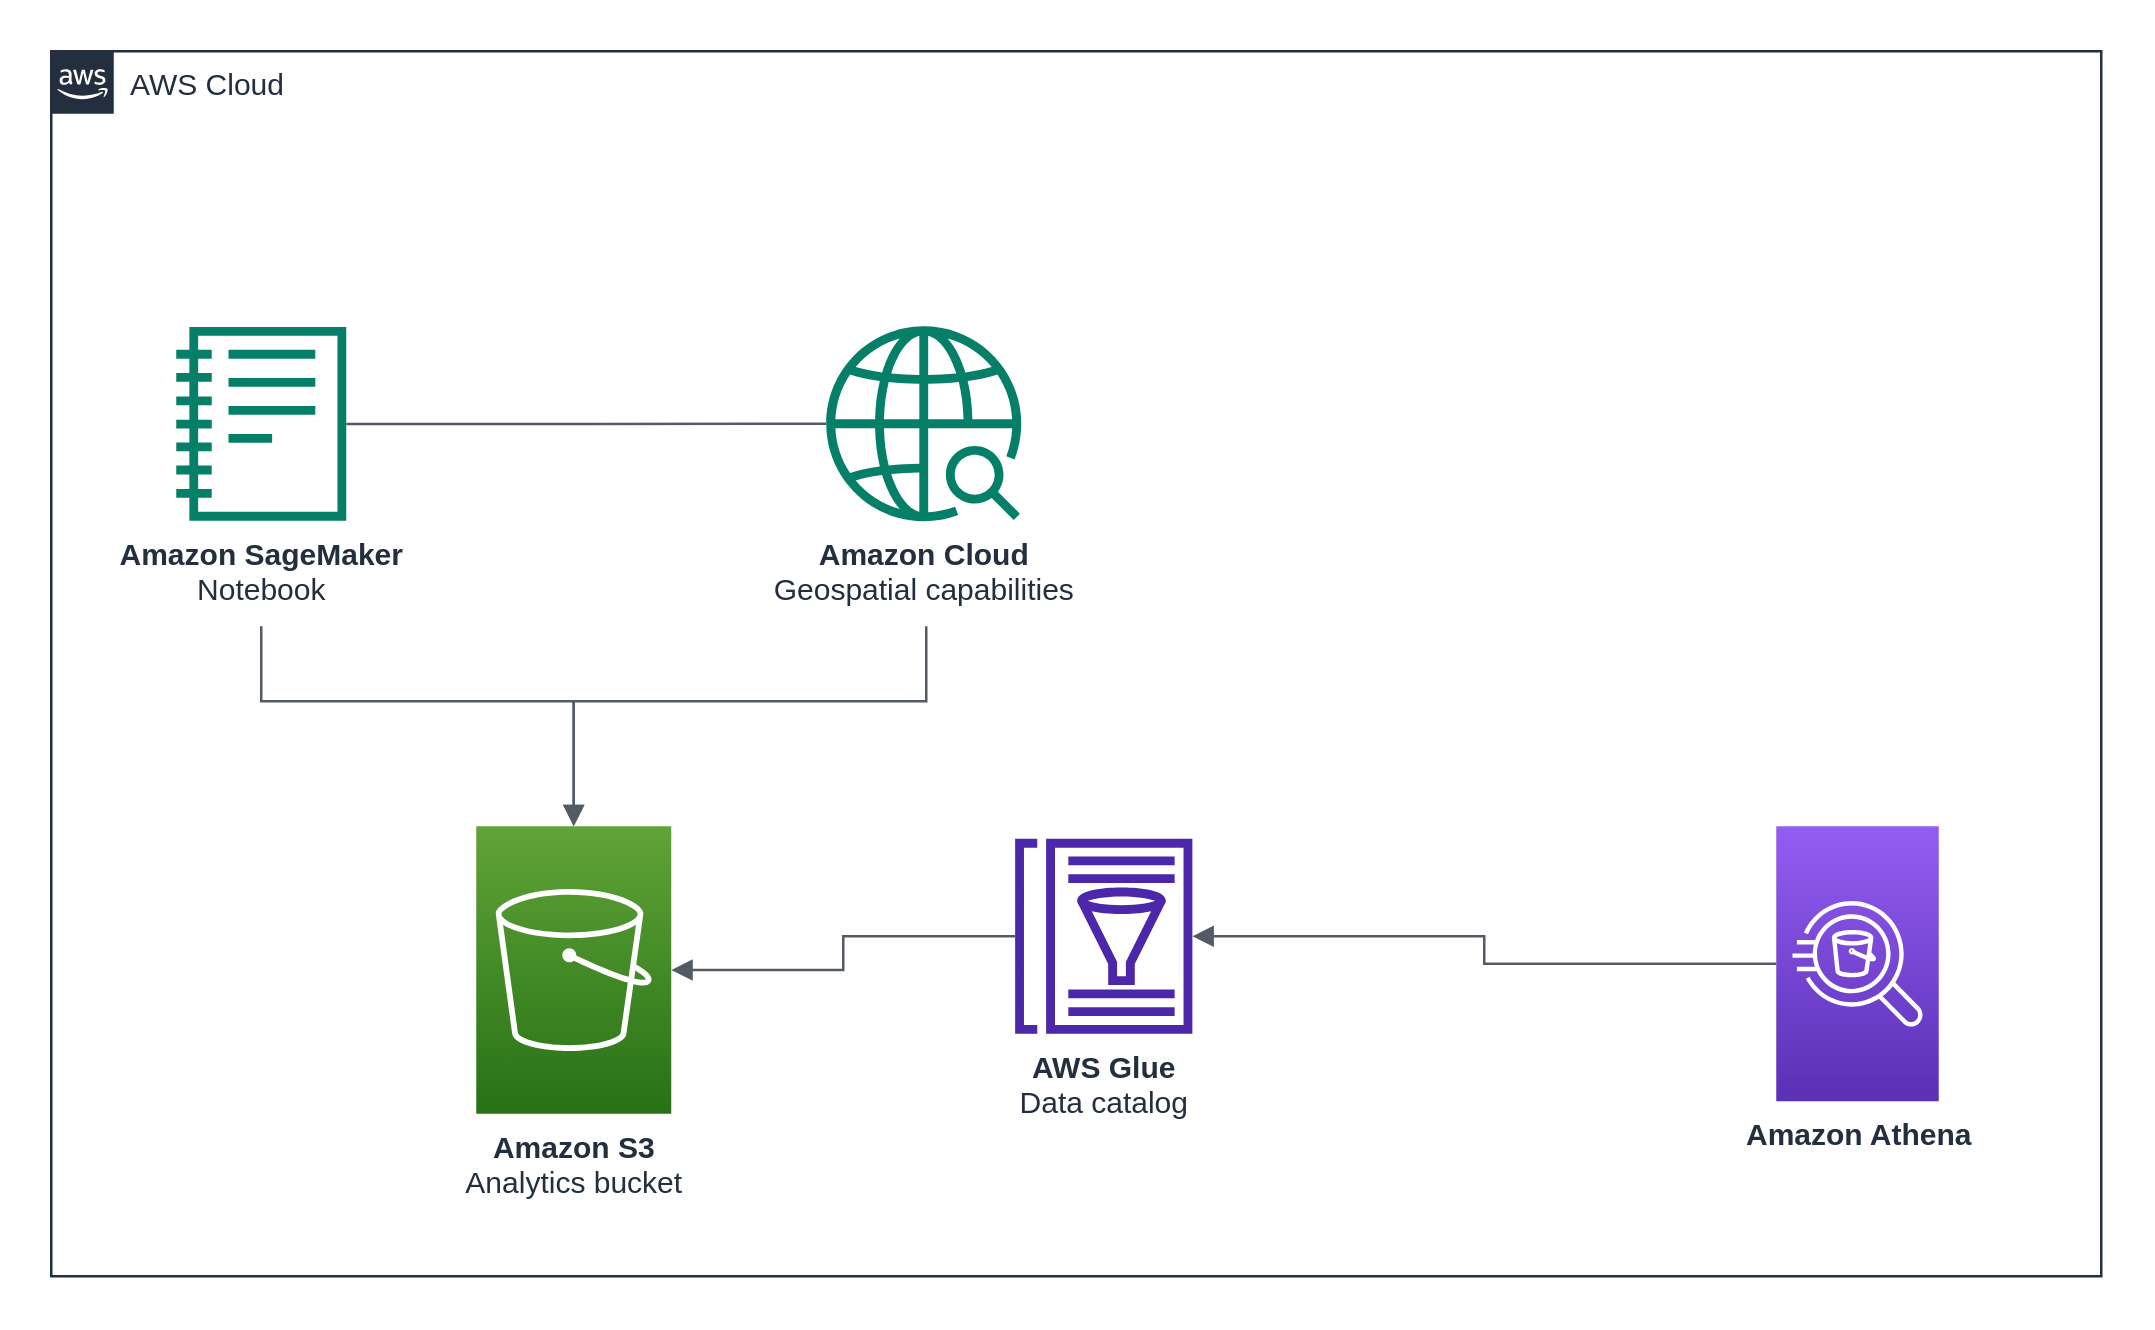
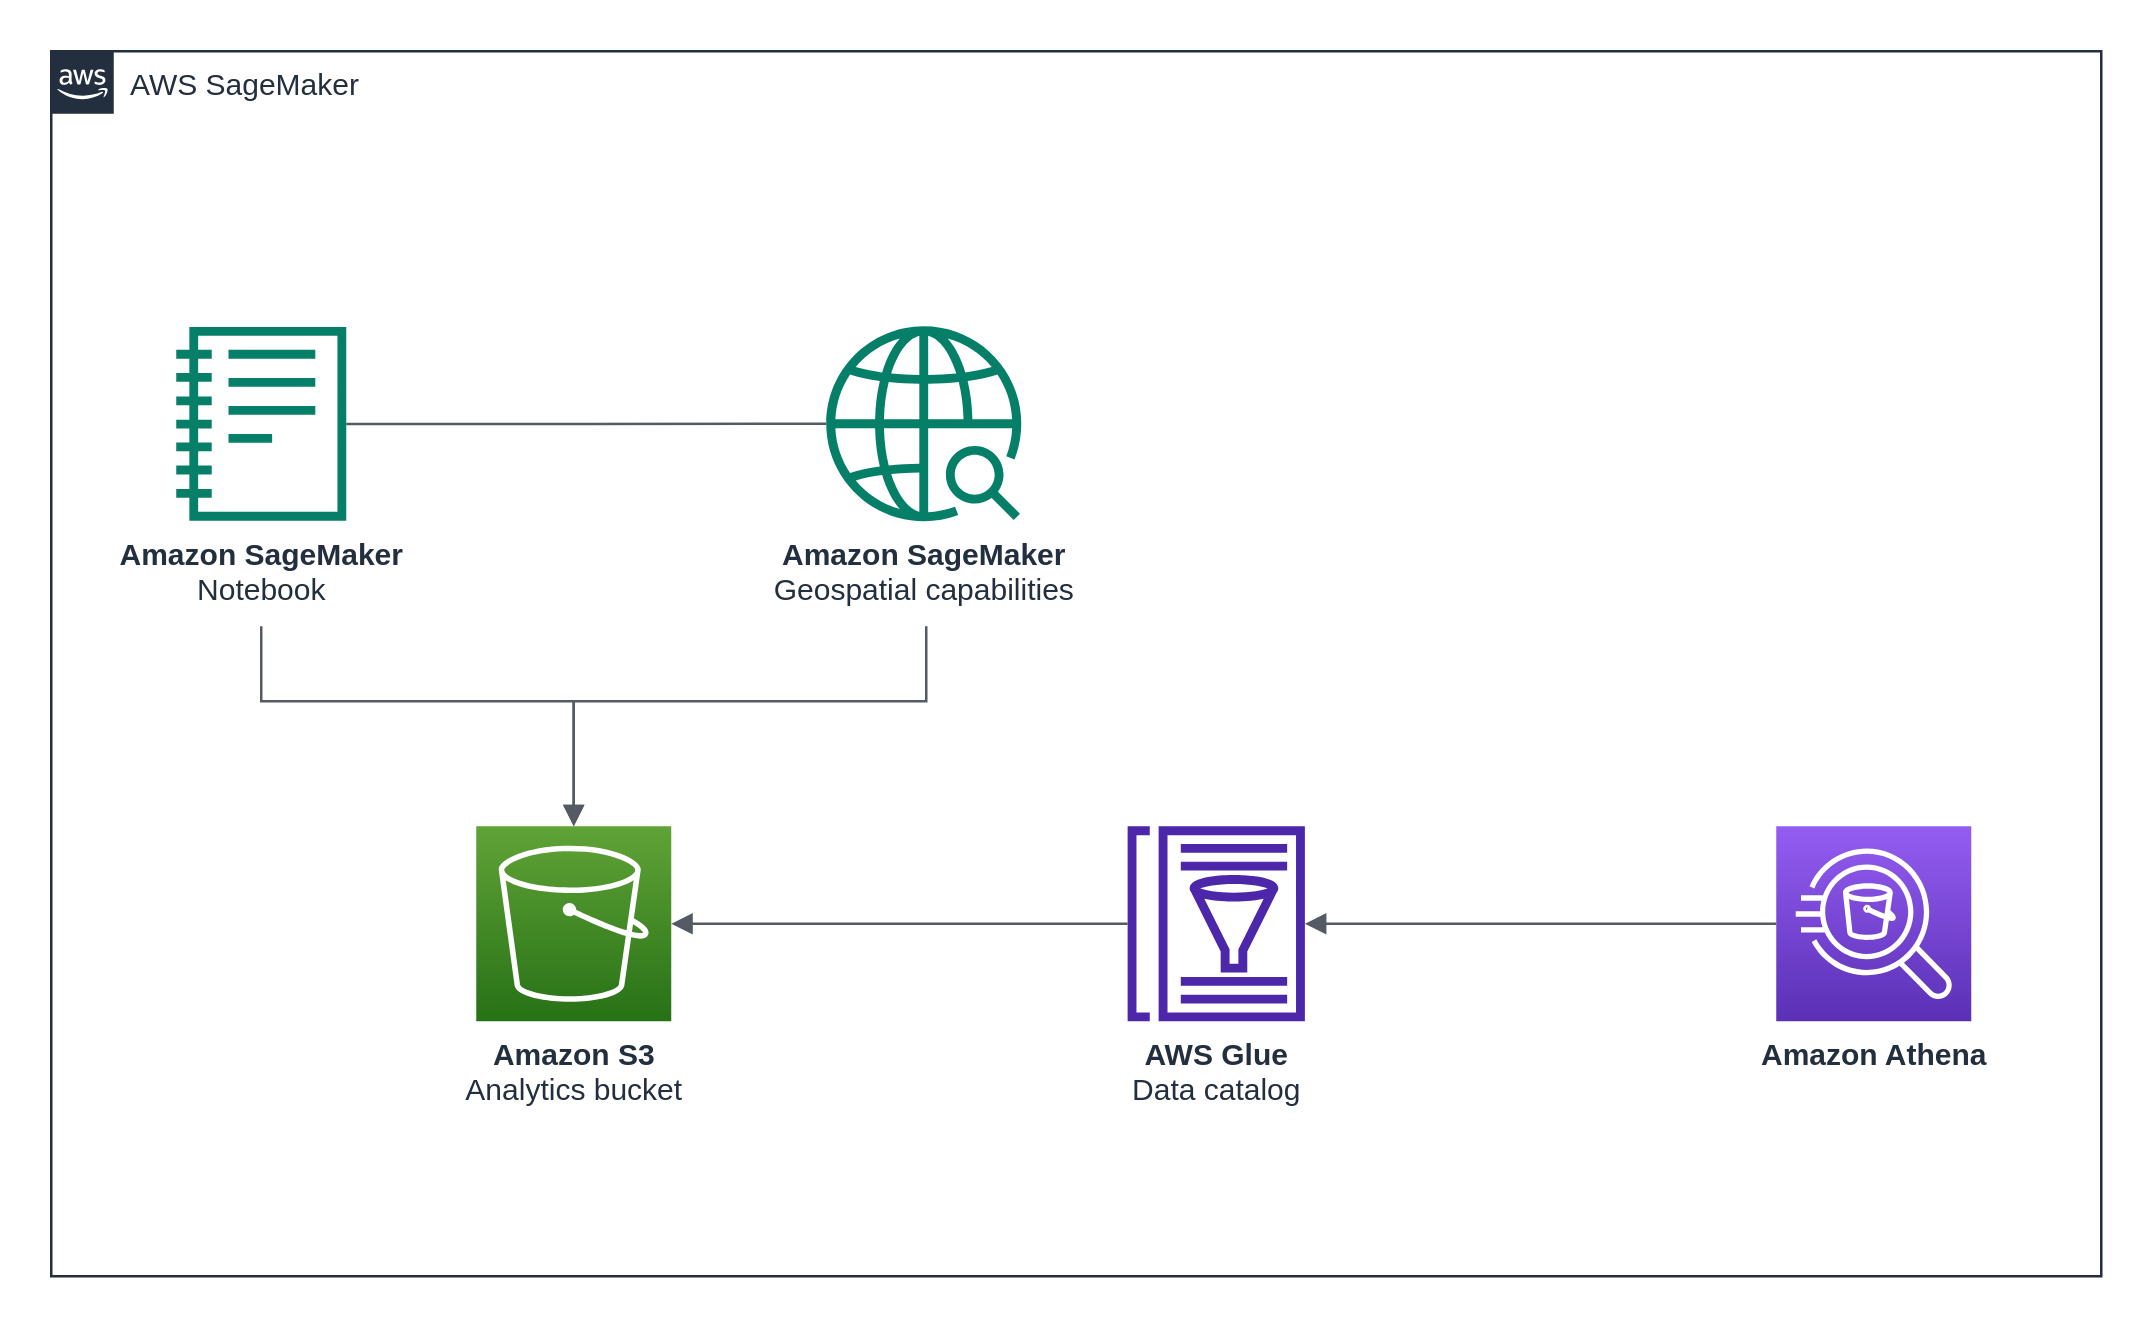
node "AWS Cloud": label "AWS Cloud" -> "AWS SageMaker"
node "Amazon Cloud Geospatial capabilities": label "Amazon Cloud Geospatial capabilities" -> "Amazon SageMaker Geospatial capabilities"
node "AWS Glue Data catalog": moved (1104, 936) -> (1216, 924)
node "Amazon Athena": size 163x275 -> 195x195
node "Amazon S3 Analytics bucket": size 195x288 -> 195x195
